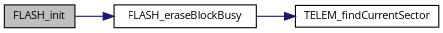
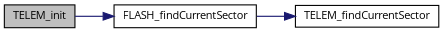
node "FLASH_init": label "FLASH_init" -> "TELEM_init"
node "FLASH_eraseBlockBusy": label "FLASH_eraseBlockBusy" -> "FLASH_findCurrentSector"
